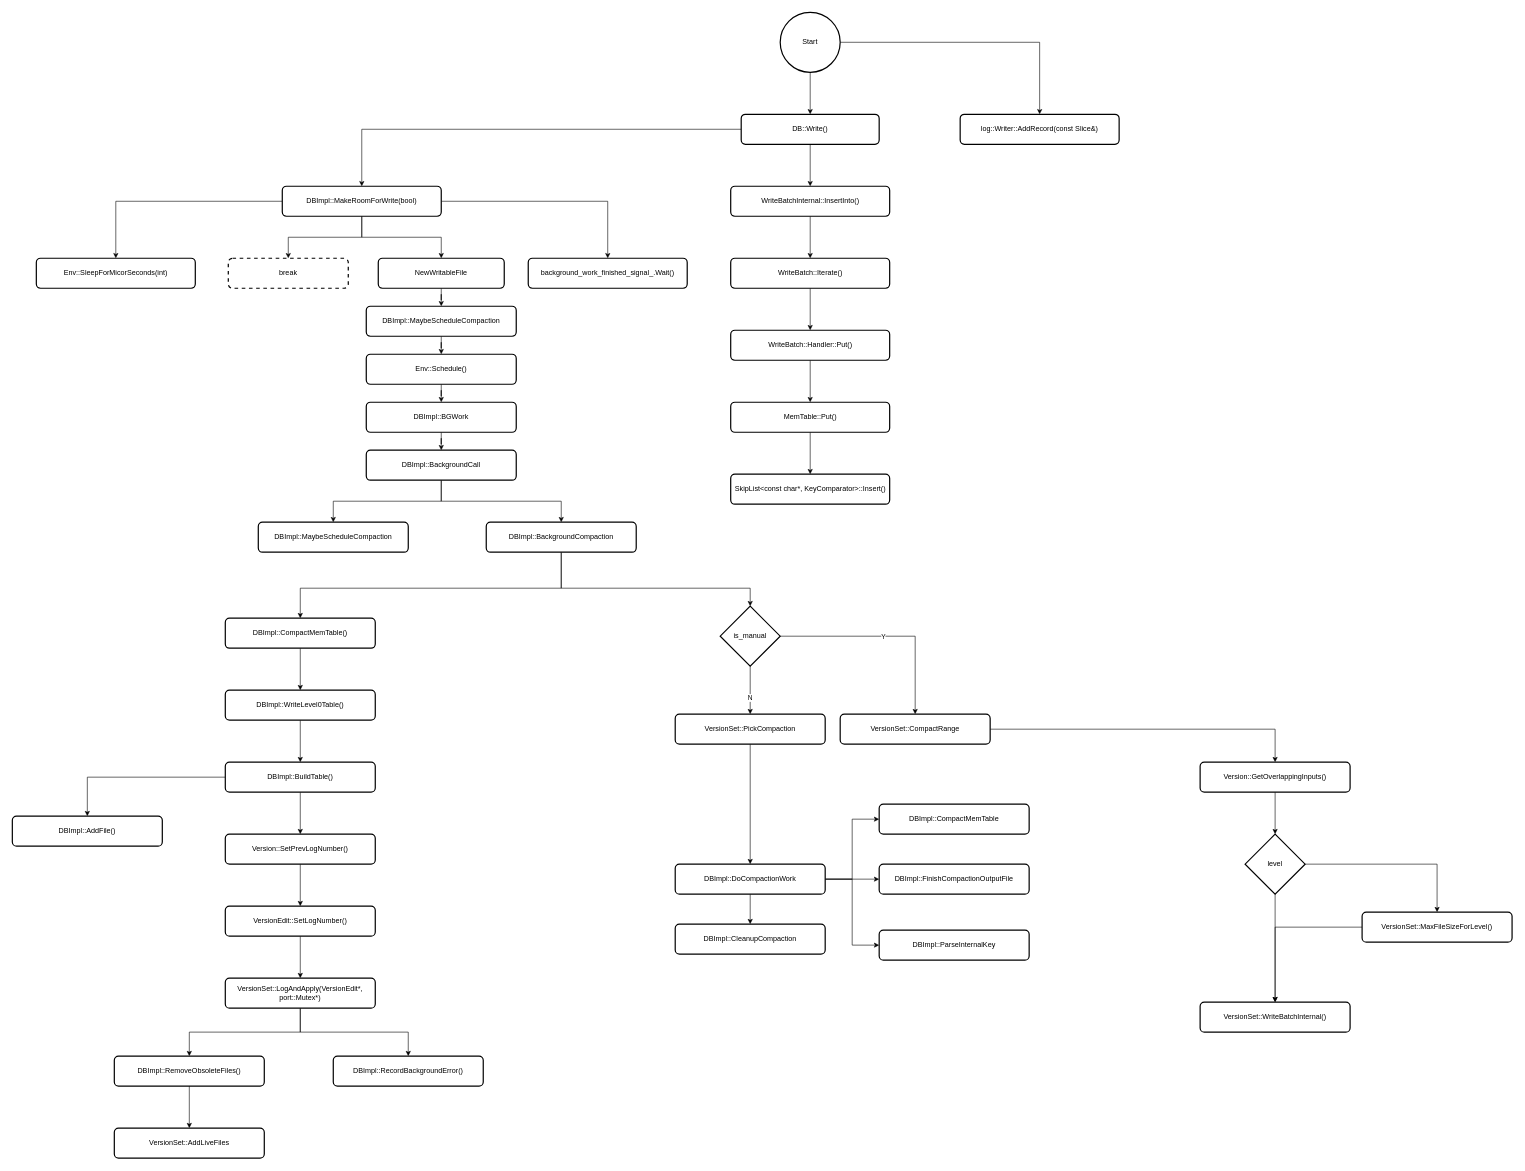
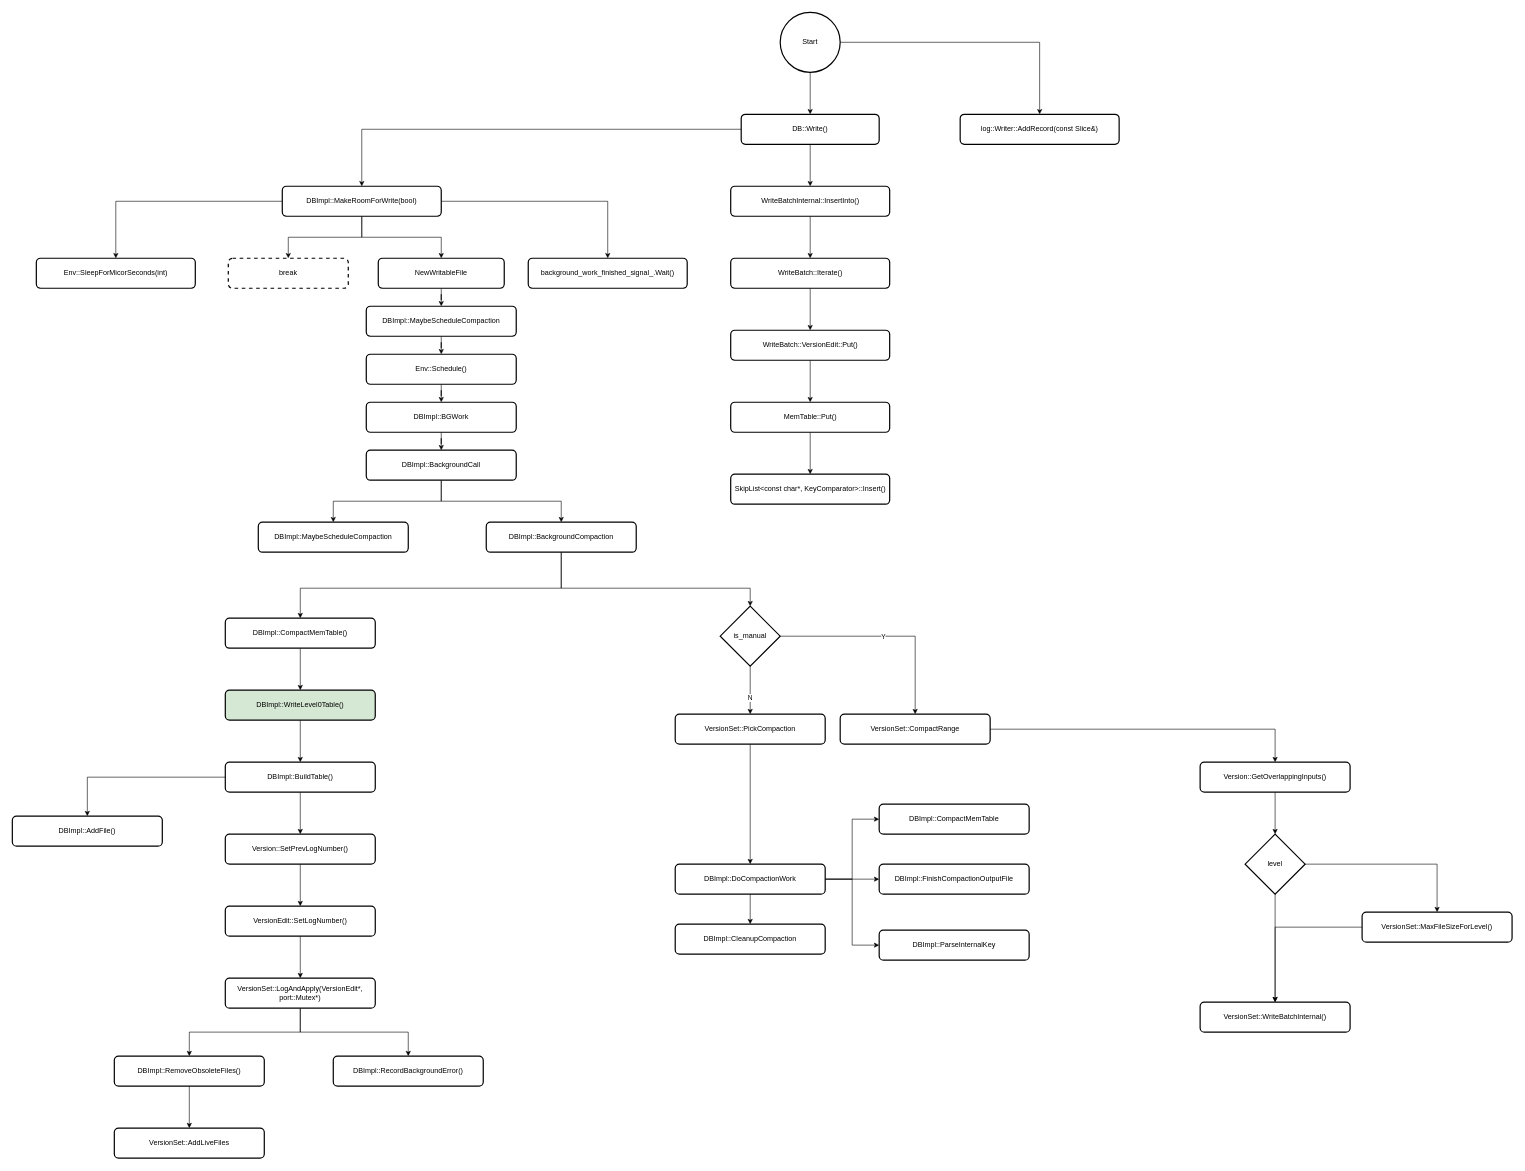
node "WriteBatch::Handler::Put()": label "WriteBatch::Handler::Put()" -> "WriteBatch::VersionEdit::Put()"
node "DBImpl::WriteLevel0Table()": fillcolor #ffffff -> #d5e8d4
